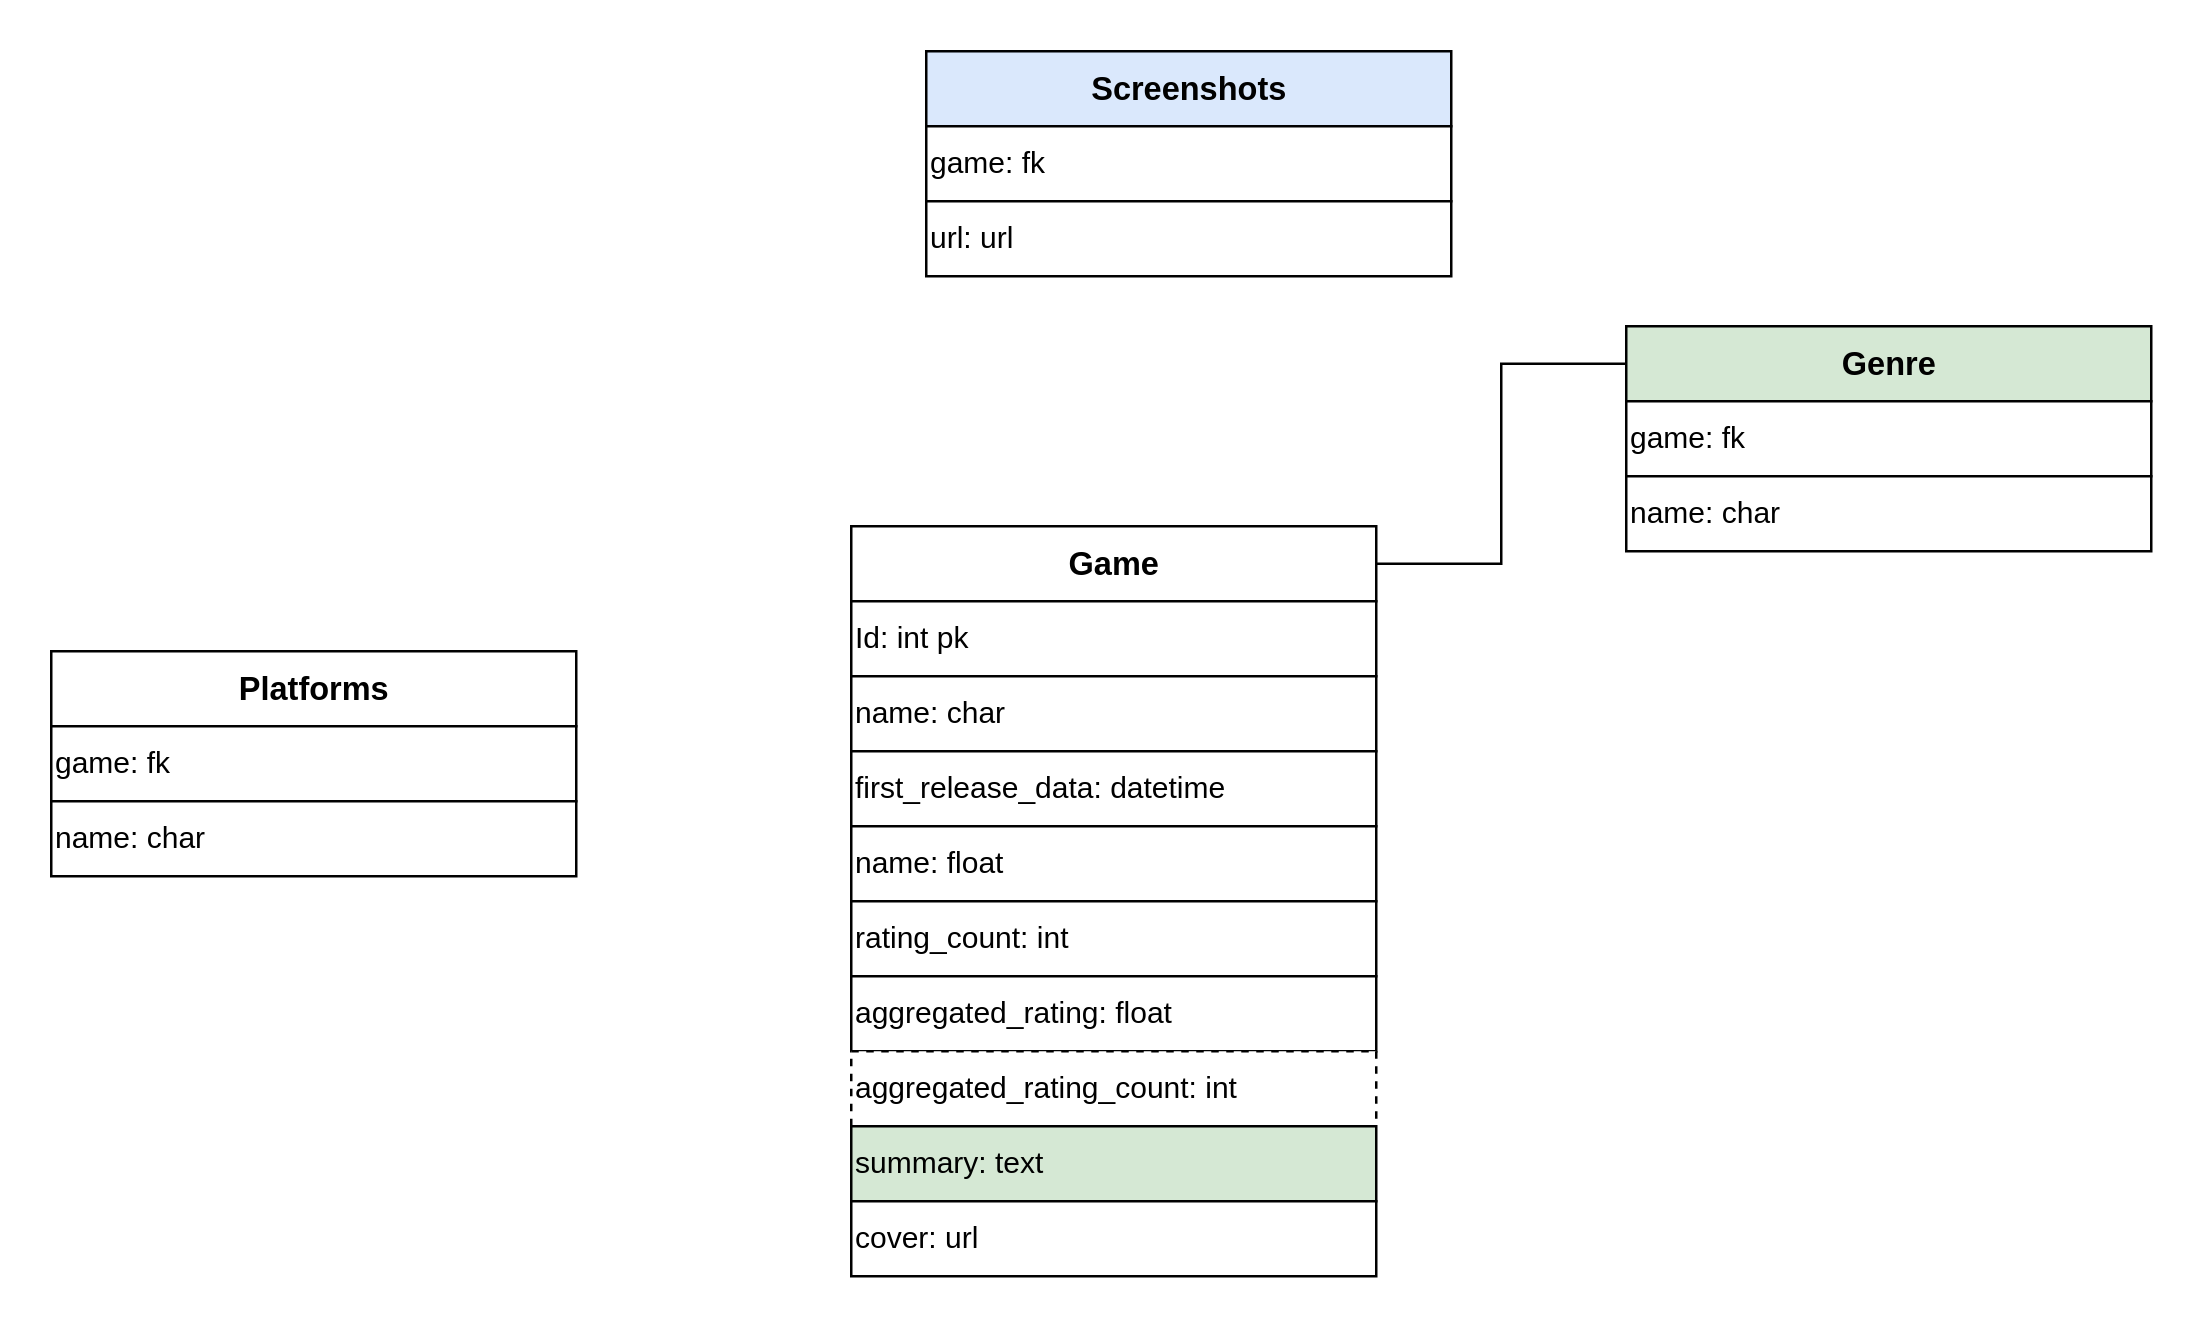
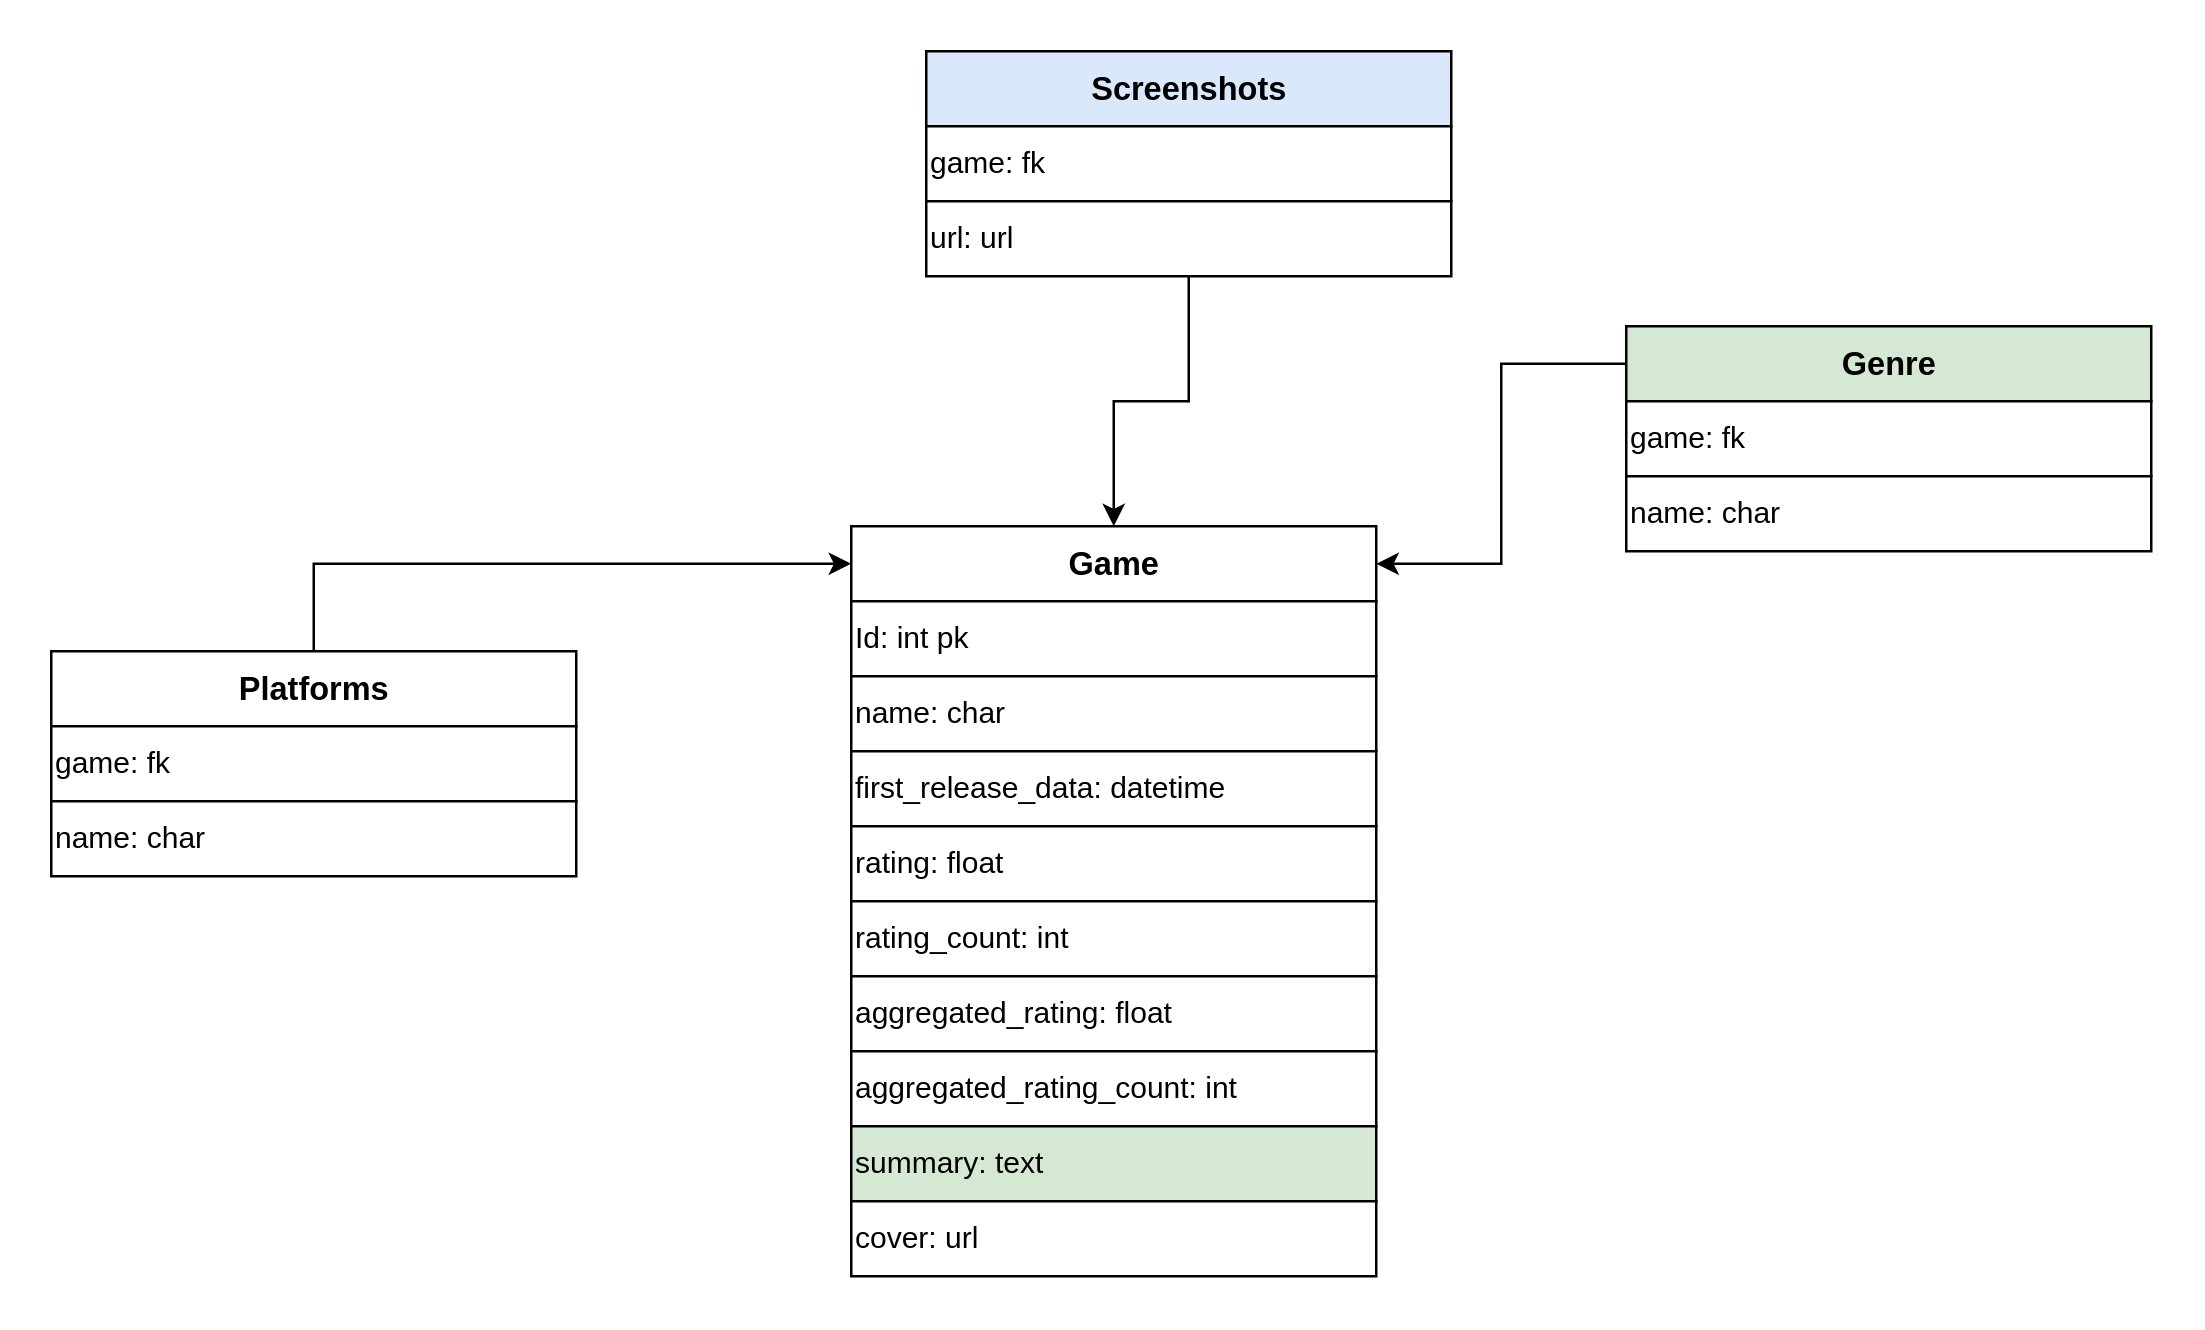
edge "url: url" -> "Game": added
edge "Platforms" -> "Game": added
edge "Genre" -- "Game": arrowhead none -> classic
node "name: float": label "name: float" -> "rating: float"
node "aggregated_rating_count: int": style dashed -> solid
